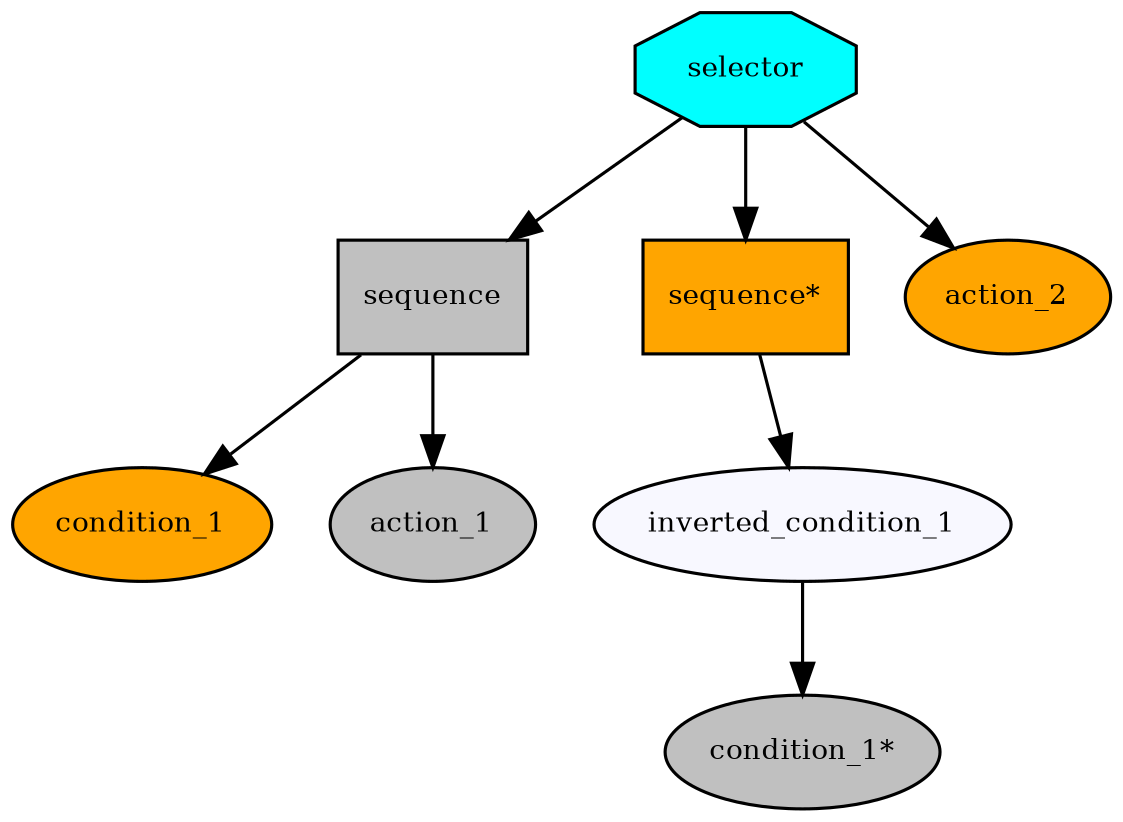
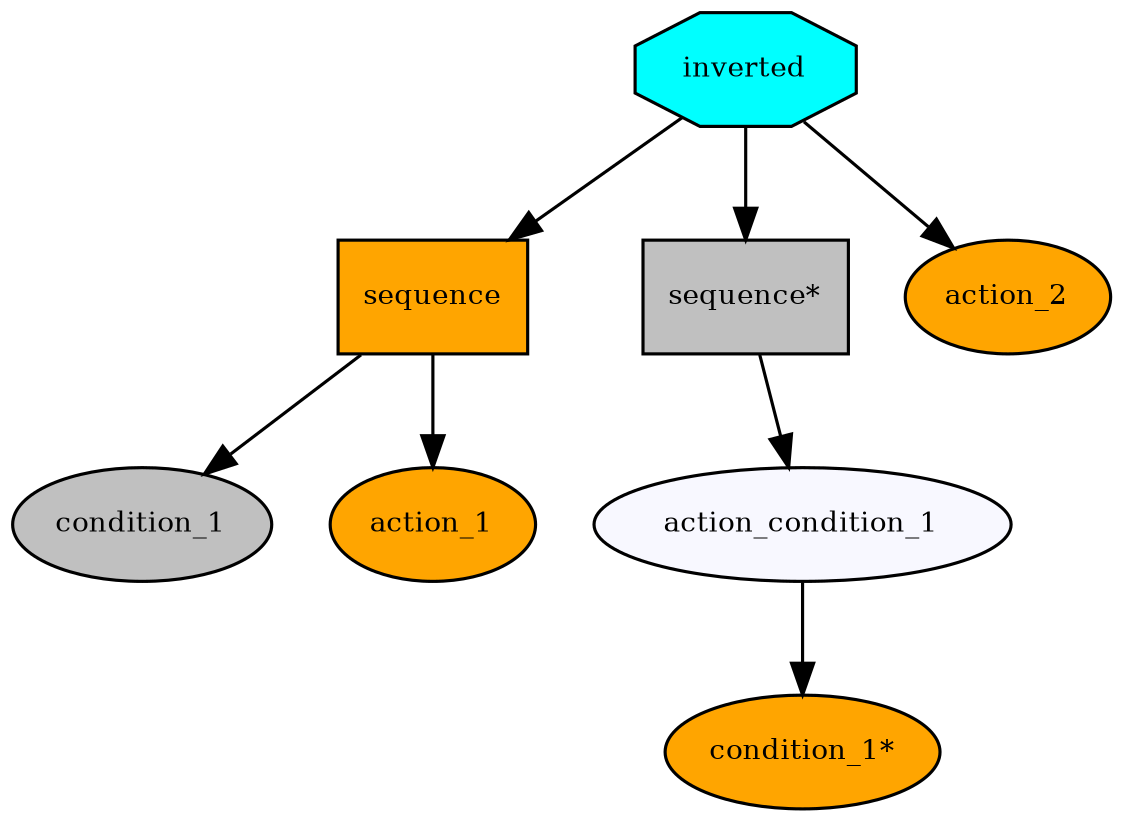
node "selector": label "selector" -> "inverted"
node "sequence": fillcolor gray -> orange
node "sequence*": fillcolor orange -> gray
node "condition_1": fillcolor orange -> gray
node "action_1": fillcolor gray -> orange
node "inverted_condition_1": label "inverted_condition_1" -> "action_condition_1"
node "condition_1*": fillcolor gray -> orange
